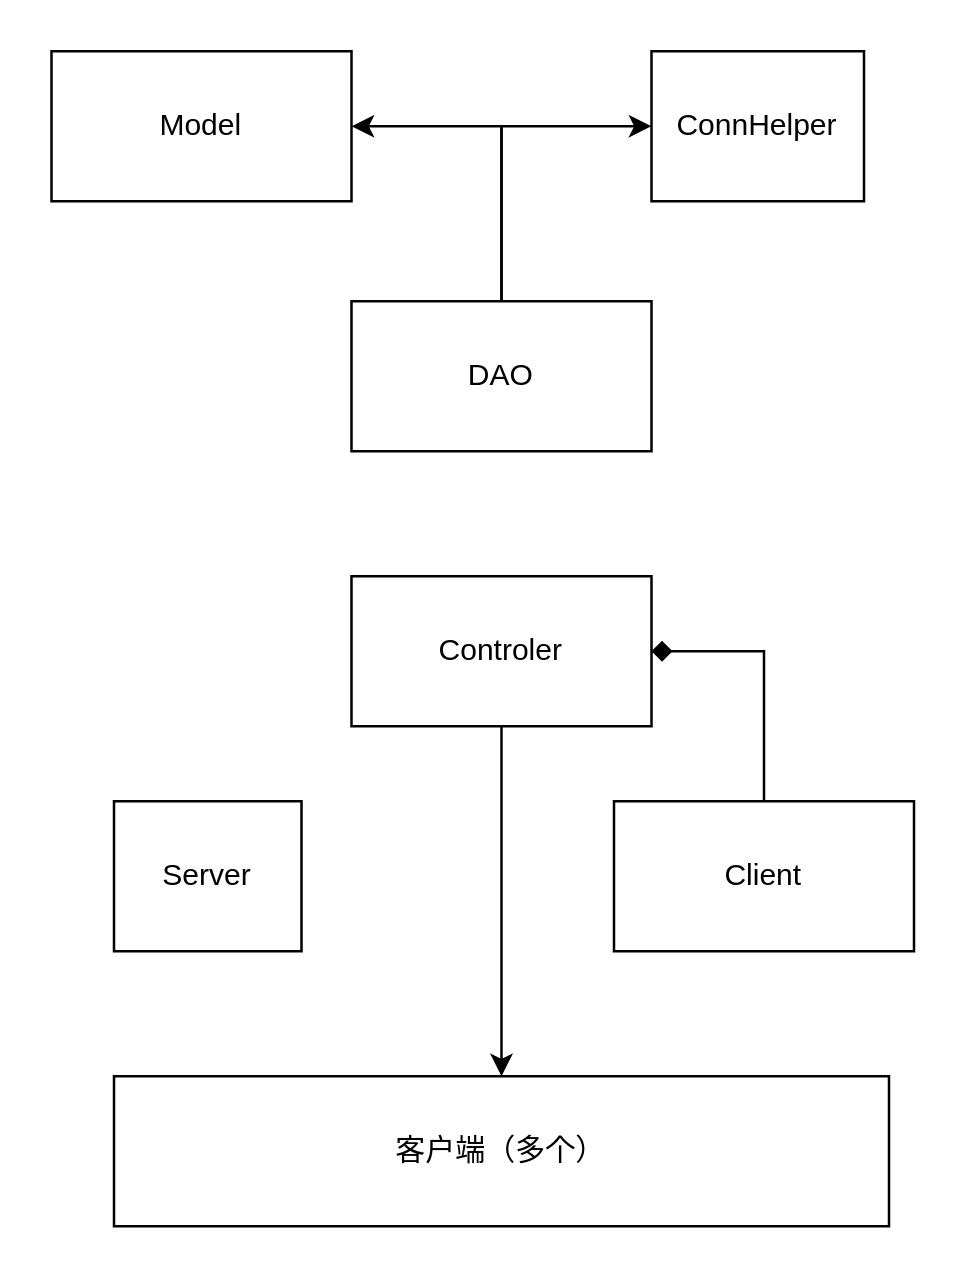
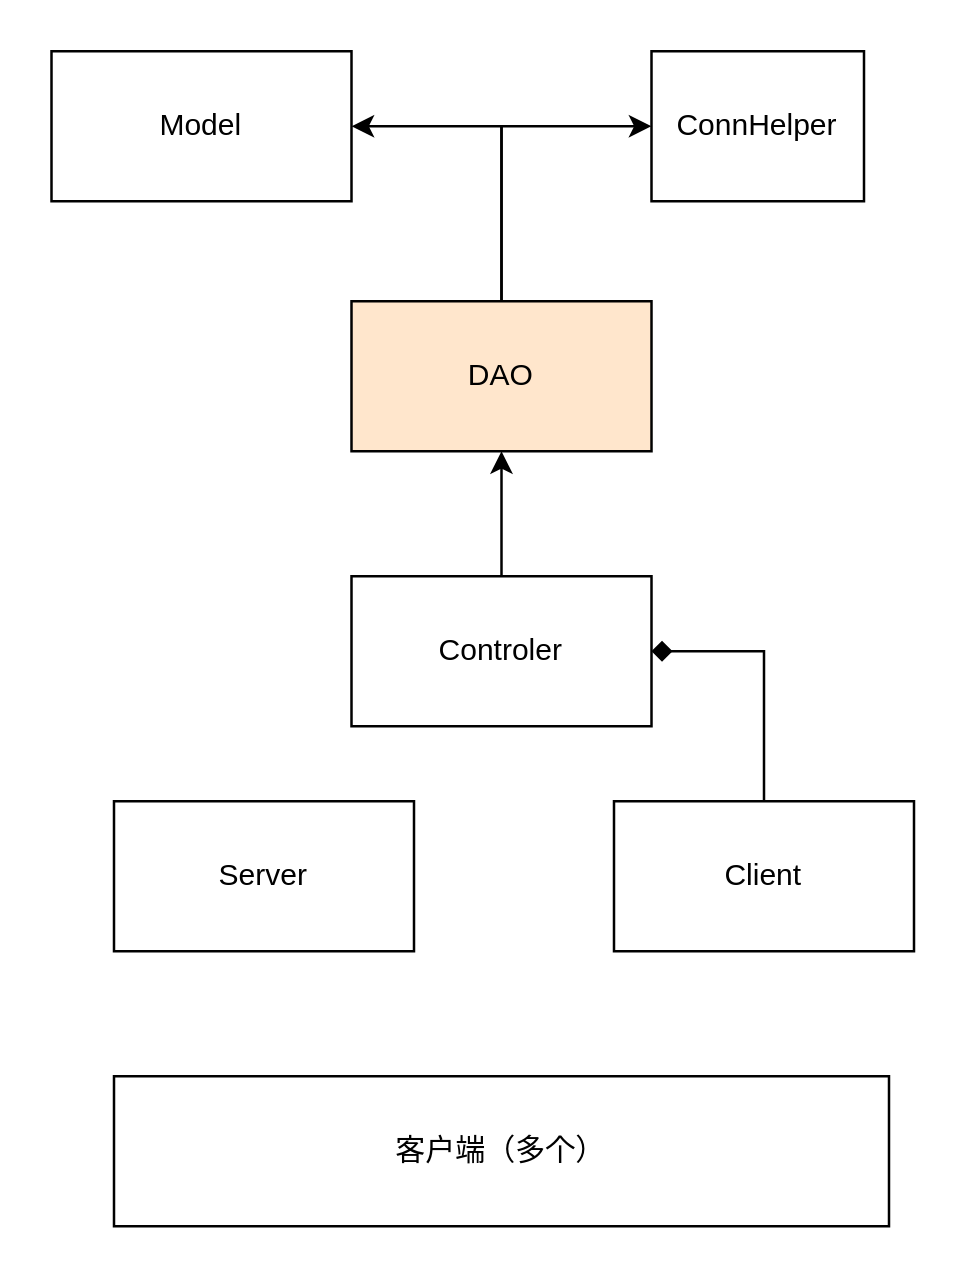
node "DAO": fillcolor #ffffff -> #ffe6cc
node "Server": size 188x150 -> 300x150
edge "Controler" -> "客户端（多个）": now "Controler" -> "DAO"
